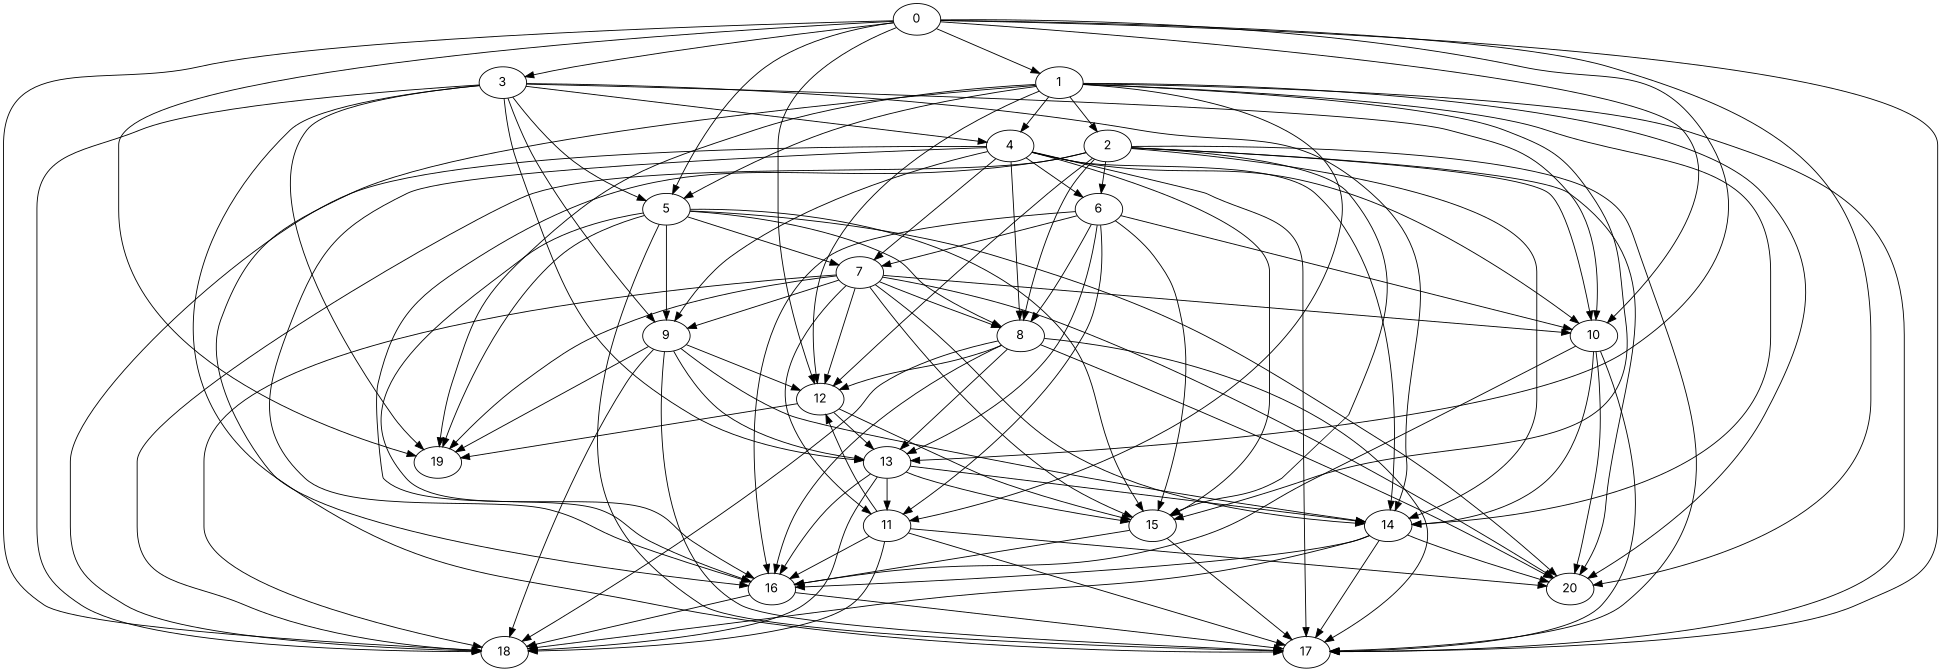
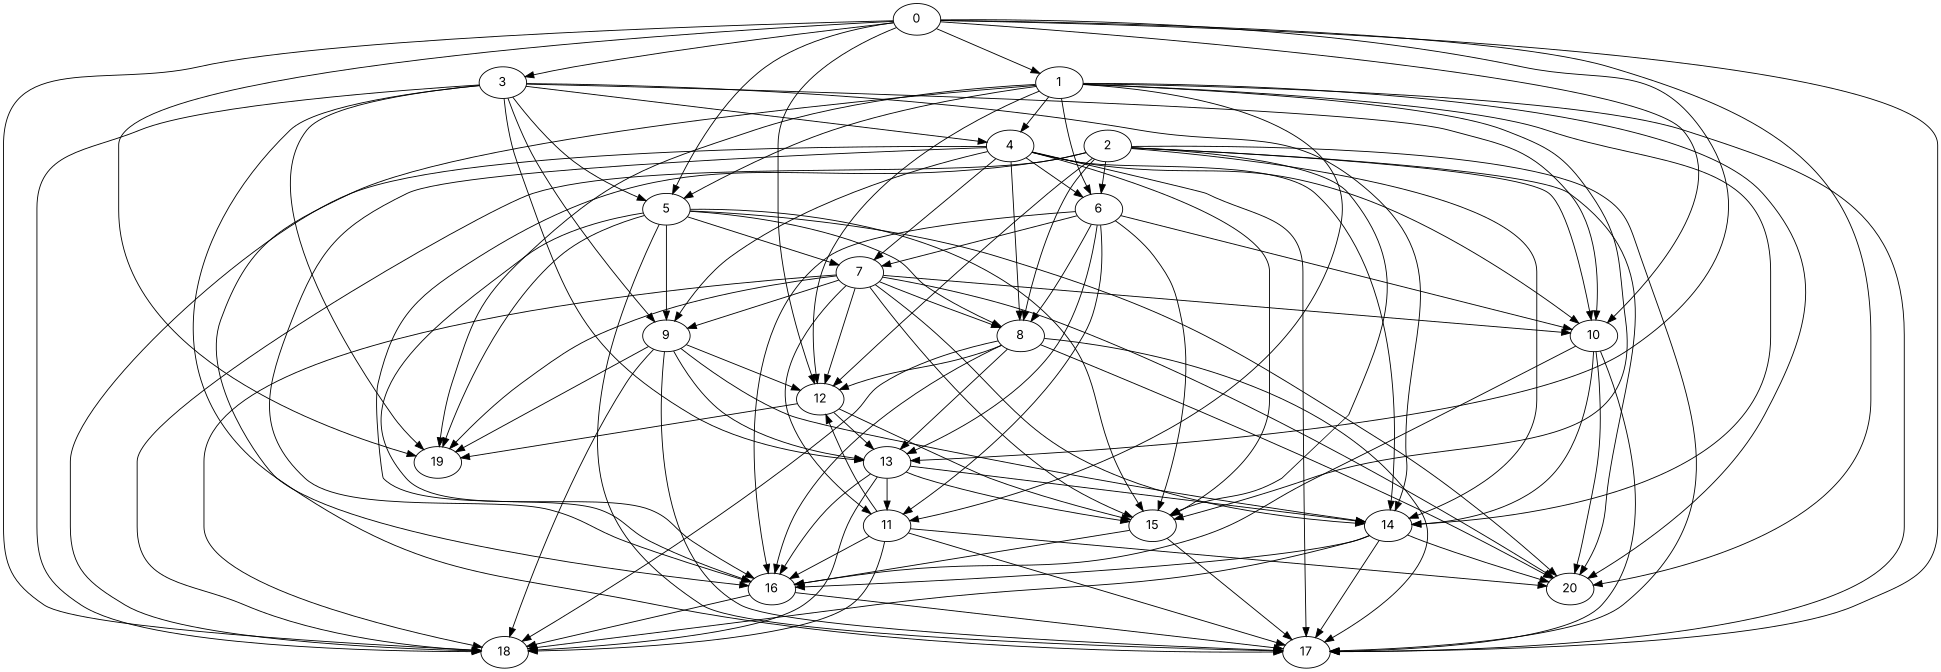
edge "1" -> "2": now "1" -> "6"
